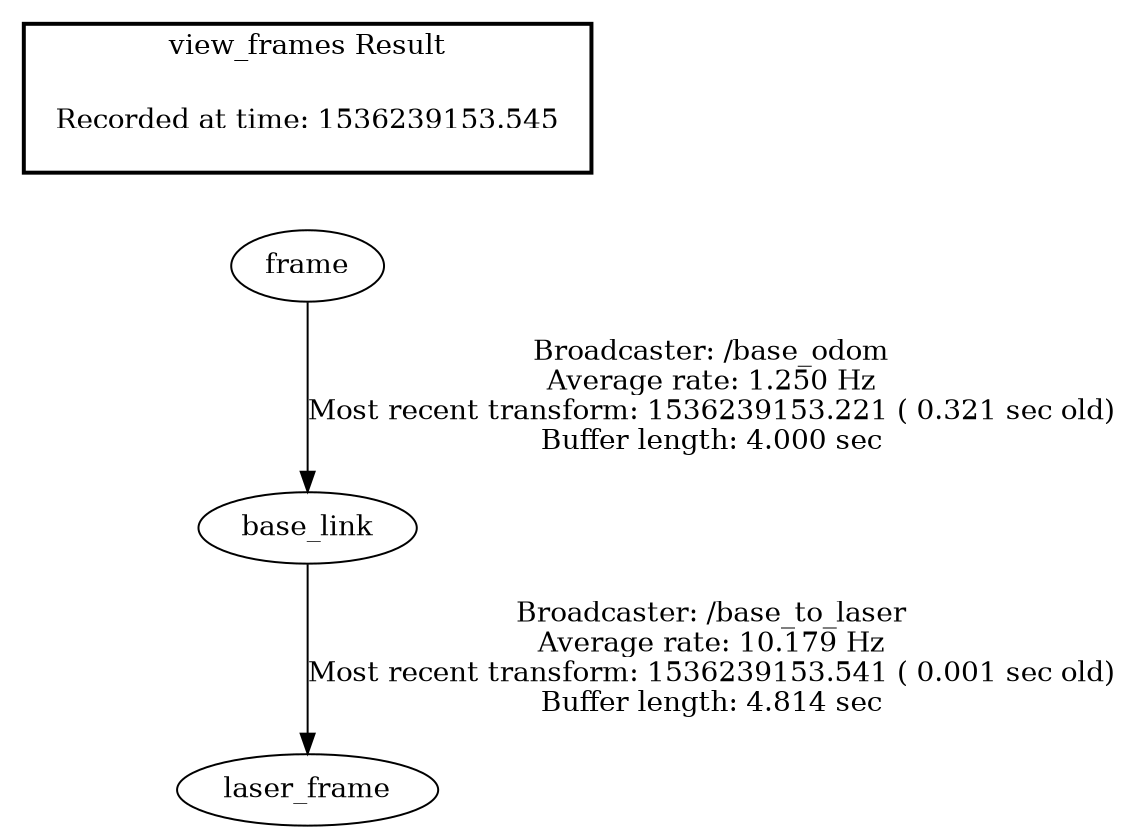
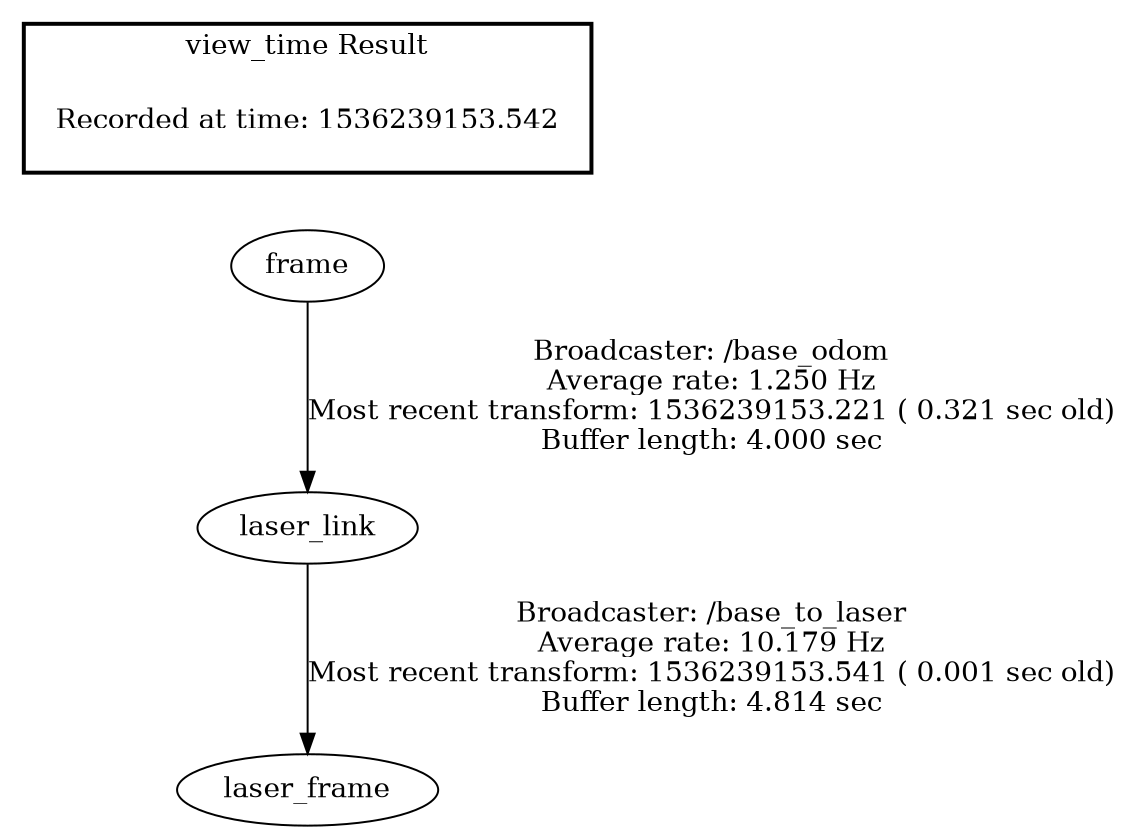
cluster "view_frames Result": label "view_frames Result" -> "view_time Result"
node "Recorded at time: 1536239153.545": label "Recorded at time: 1536239153.545" -> "Recorded at time: 1536239153.542"
node "base_link": label "base_link" -> "laser_link"
